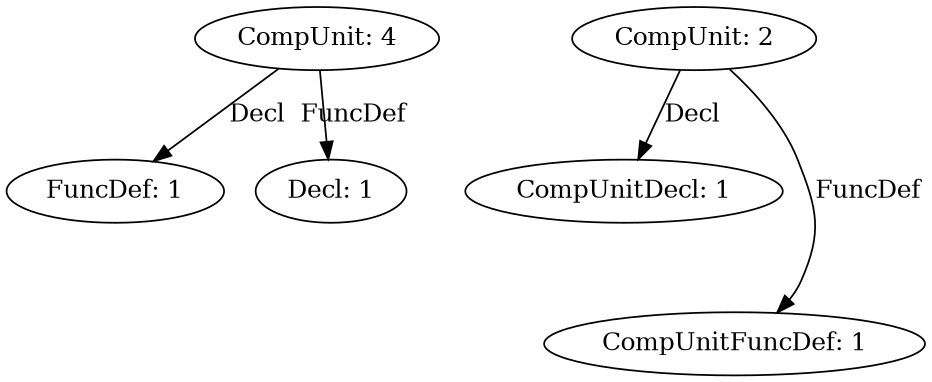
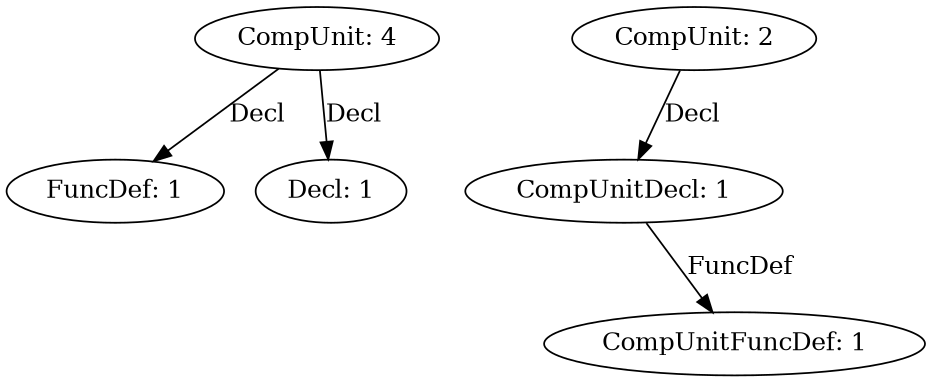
edge "CompUnit: 4" -> "Decl: 1": label "FuncDef" -> "Decl"
edge "CompUnit: 2" -> "CompUnitFuncDef: 1": now "CompUnitDecl: 1" -> "CompUnitFuncDef: 1"
